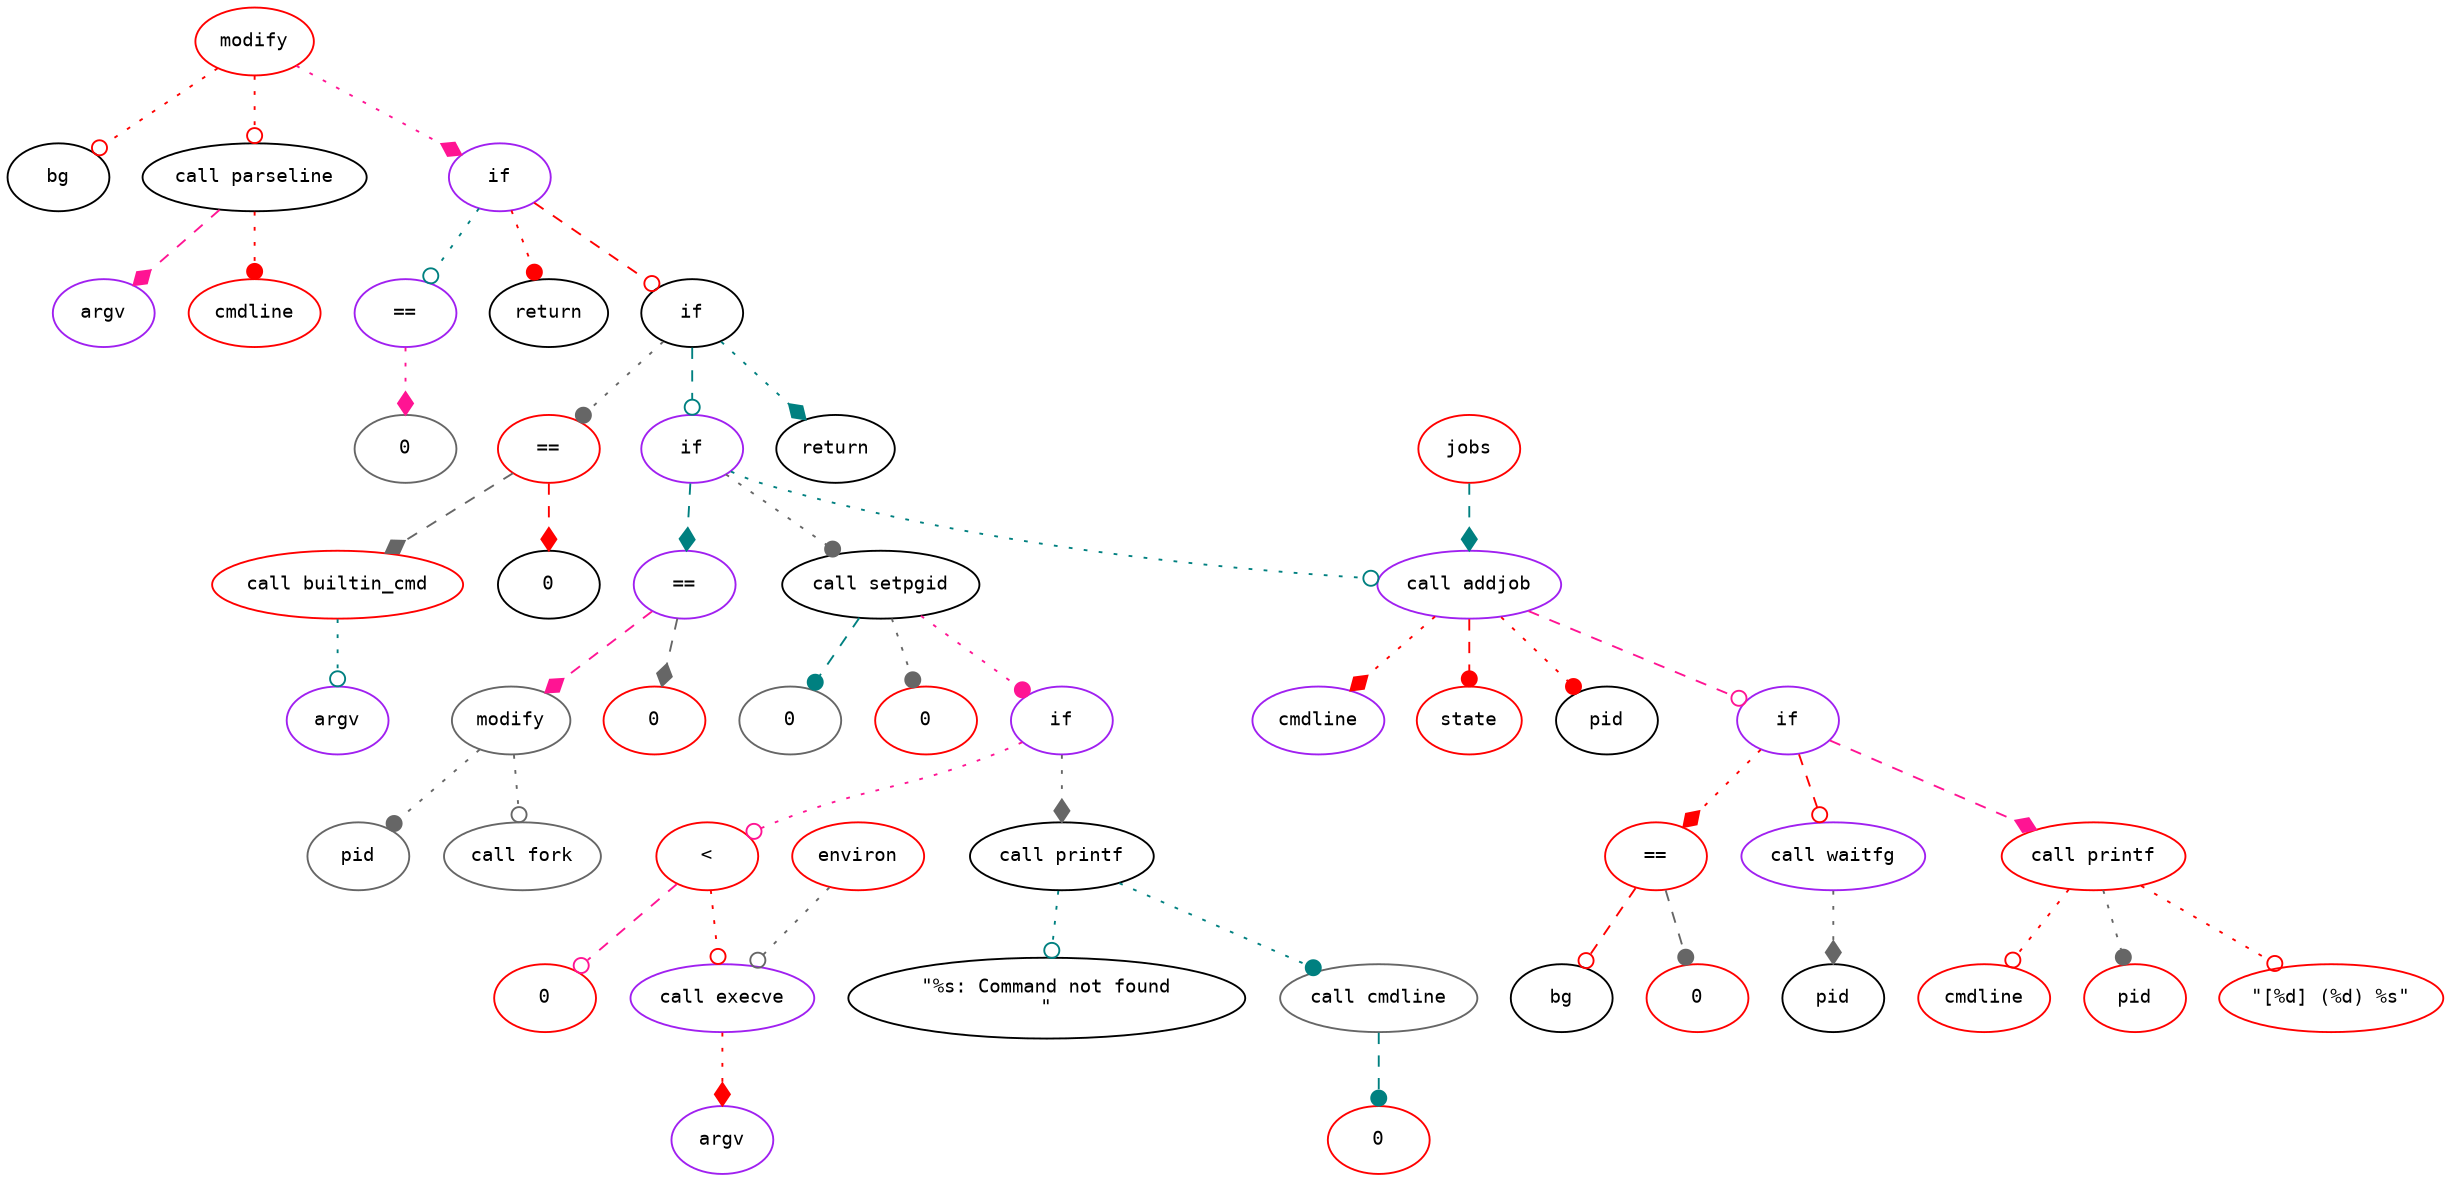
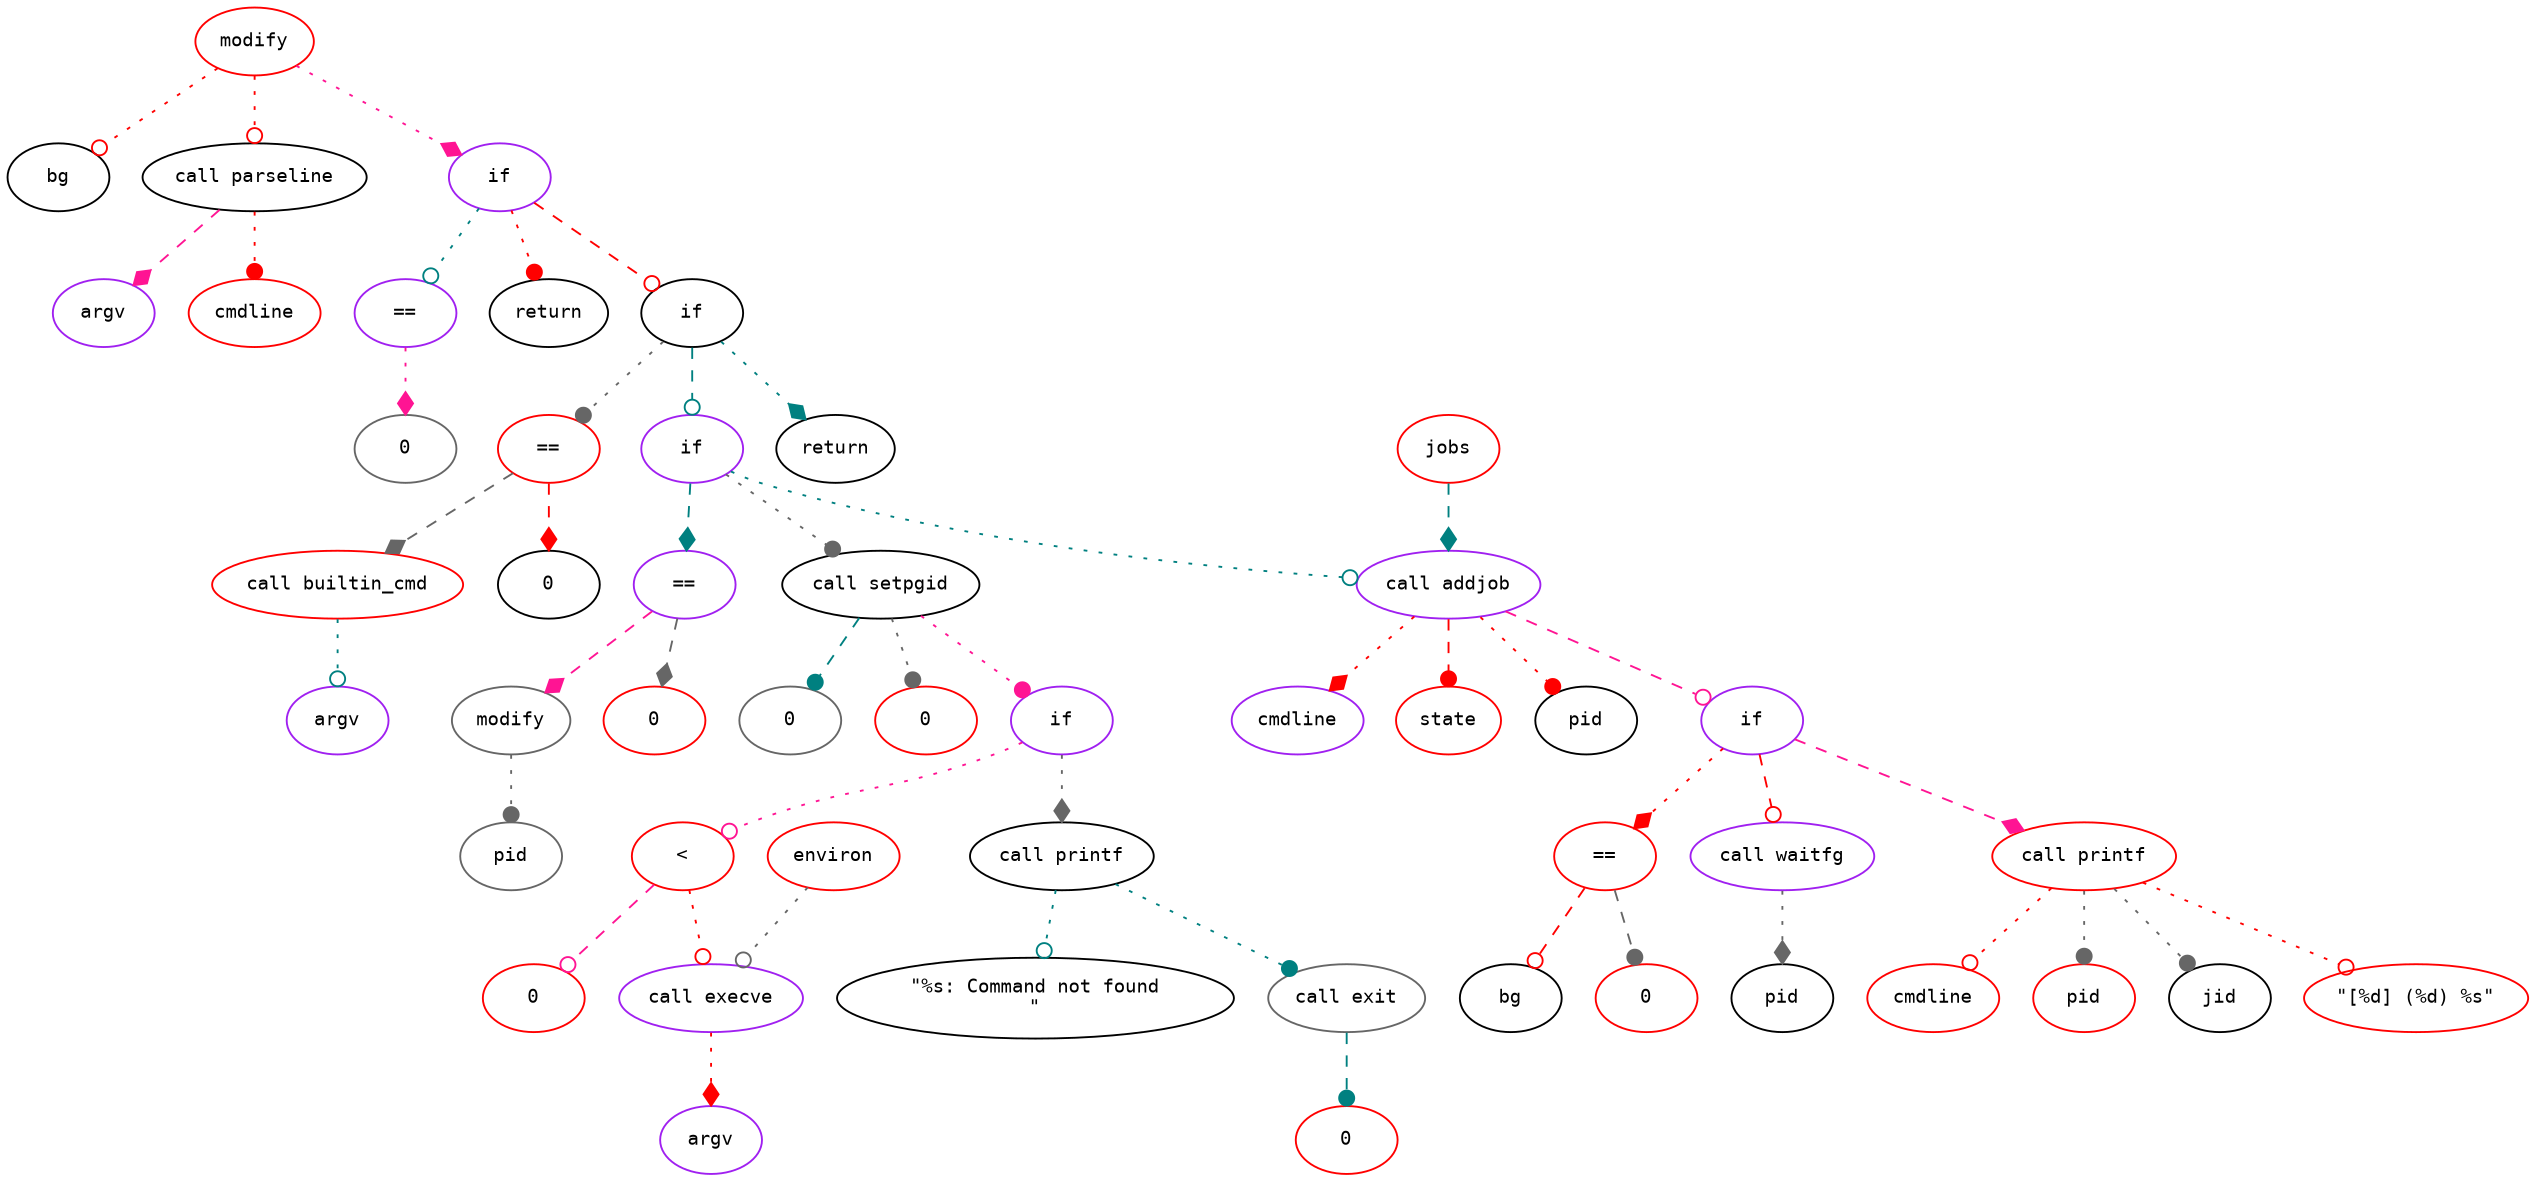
node "call fork": removed
node "call cmdline": label "call cmdline" -> "call exit"
node "jid": added
